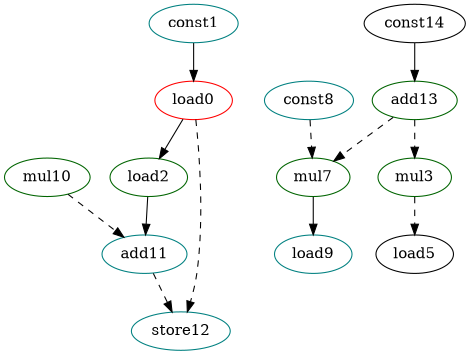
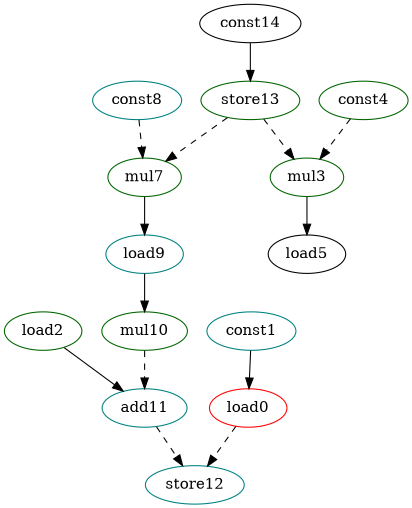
node "const4": added
node "add13": label "add13" -> "store13"
edge "load0" -> "load2": removed
edge "mul3" -> "load5": style dashed -> solid
edge "load9" -> "mul10": added
